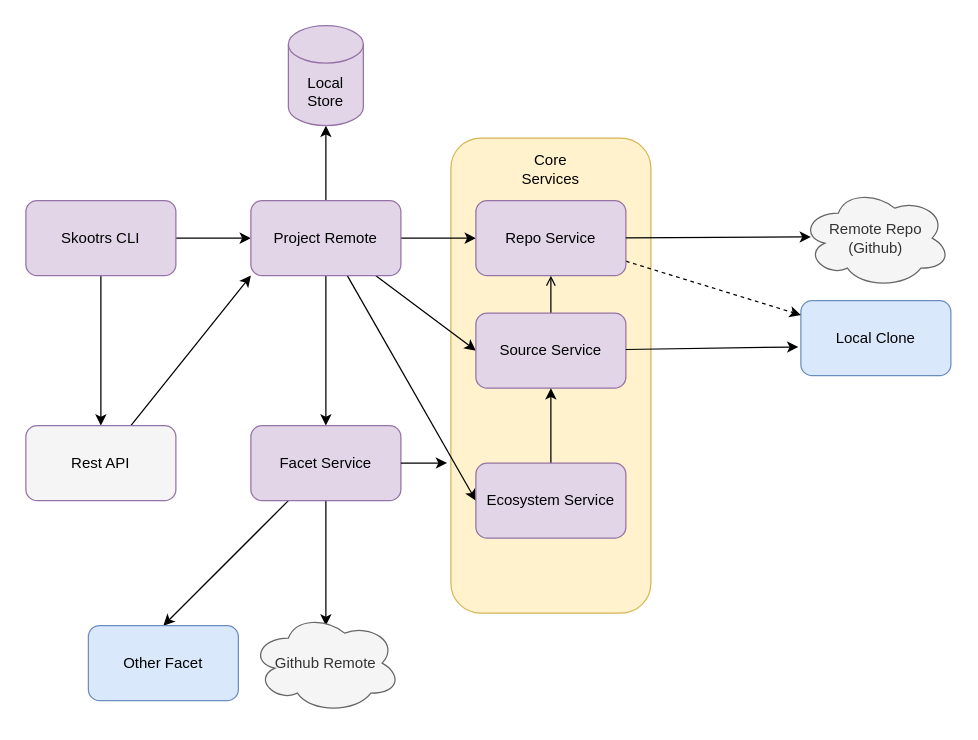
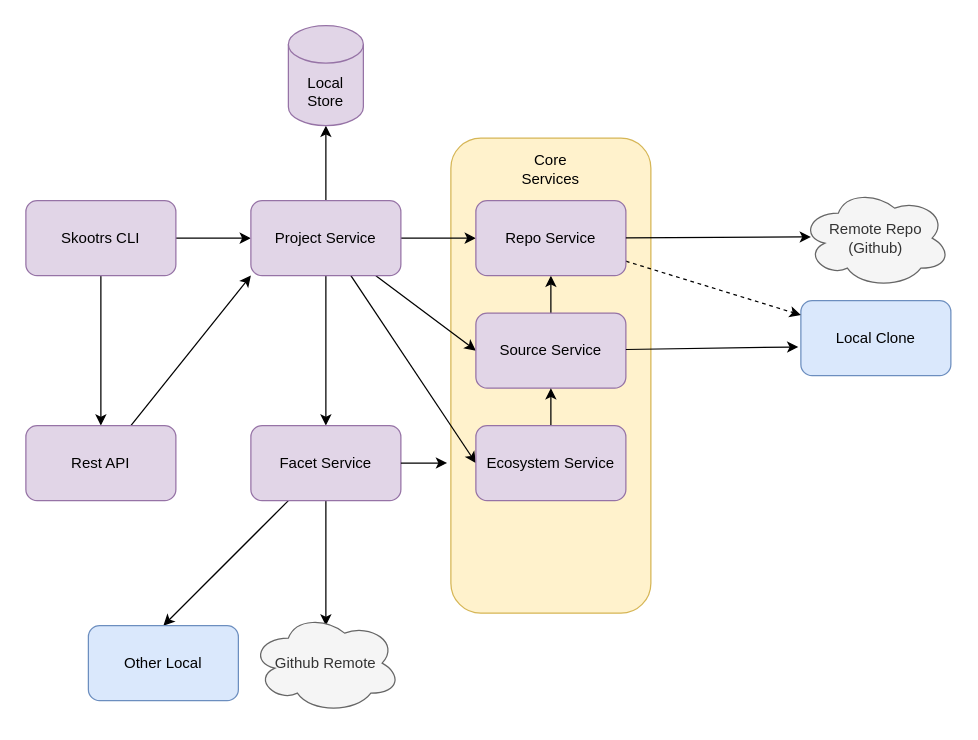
node "Project Remote": label "Project Remote" -> "Project Service"
edge "Source Service" -> "Repo Service": arrowhead open -> classic
node "Rest API": fillcolor #f5f5f5 -> #e1d5e7
node "Ecosystem Service": moved (551, 501) -> (551, 463)
node "Other Facet": label "Other Facet" -> "Other Local"
